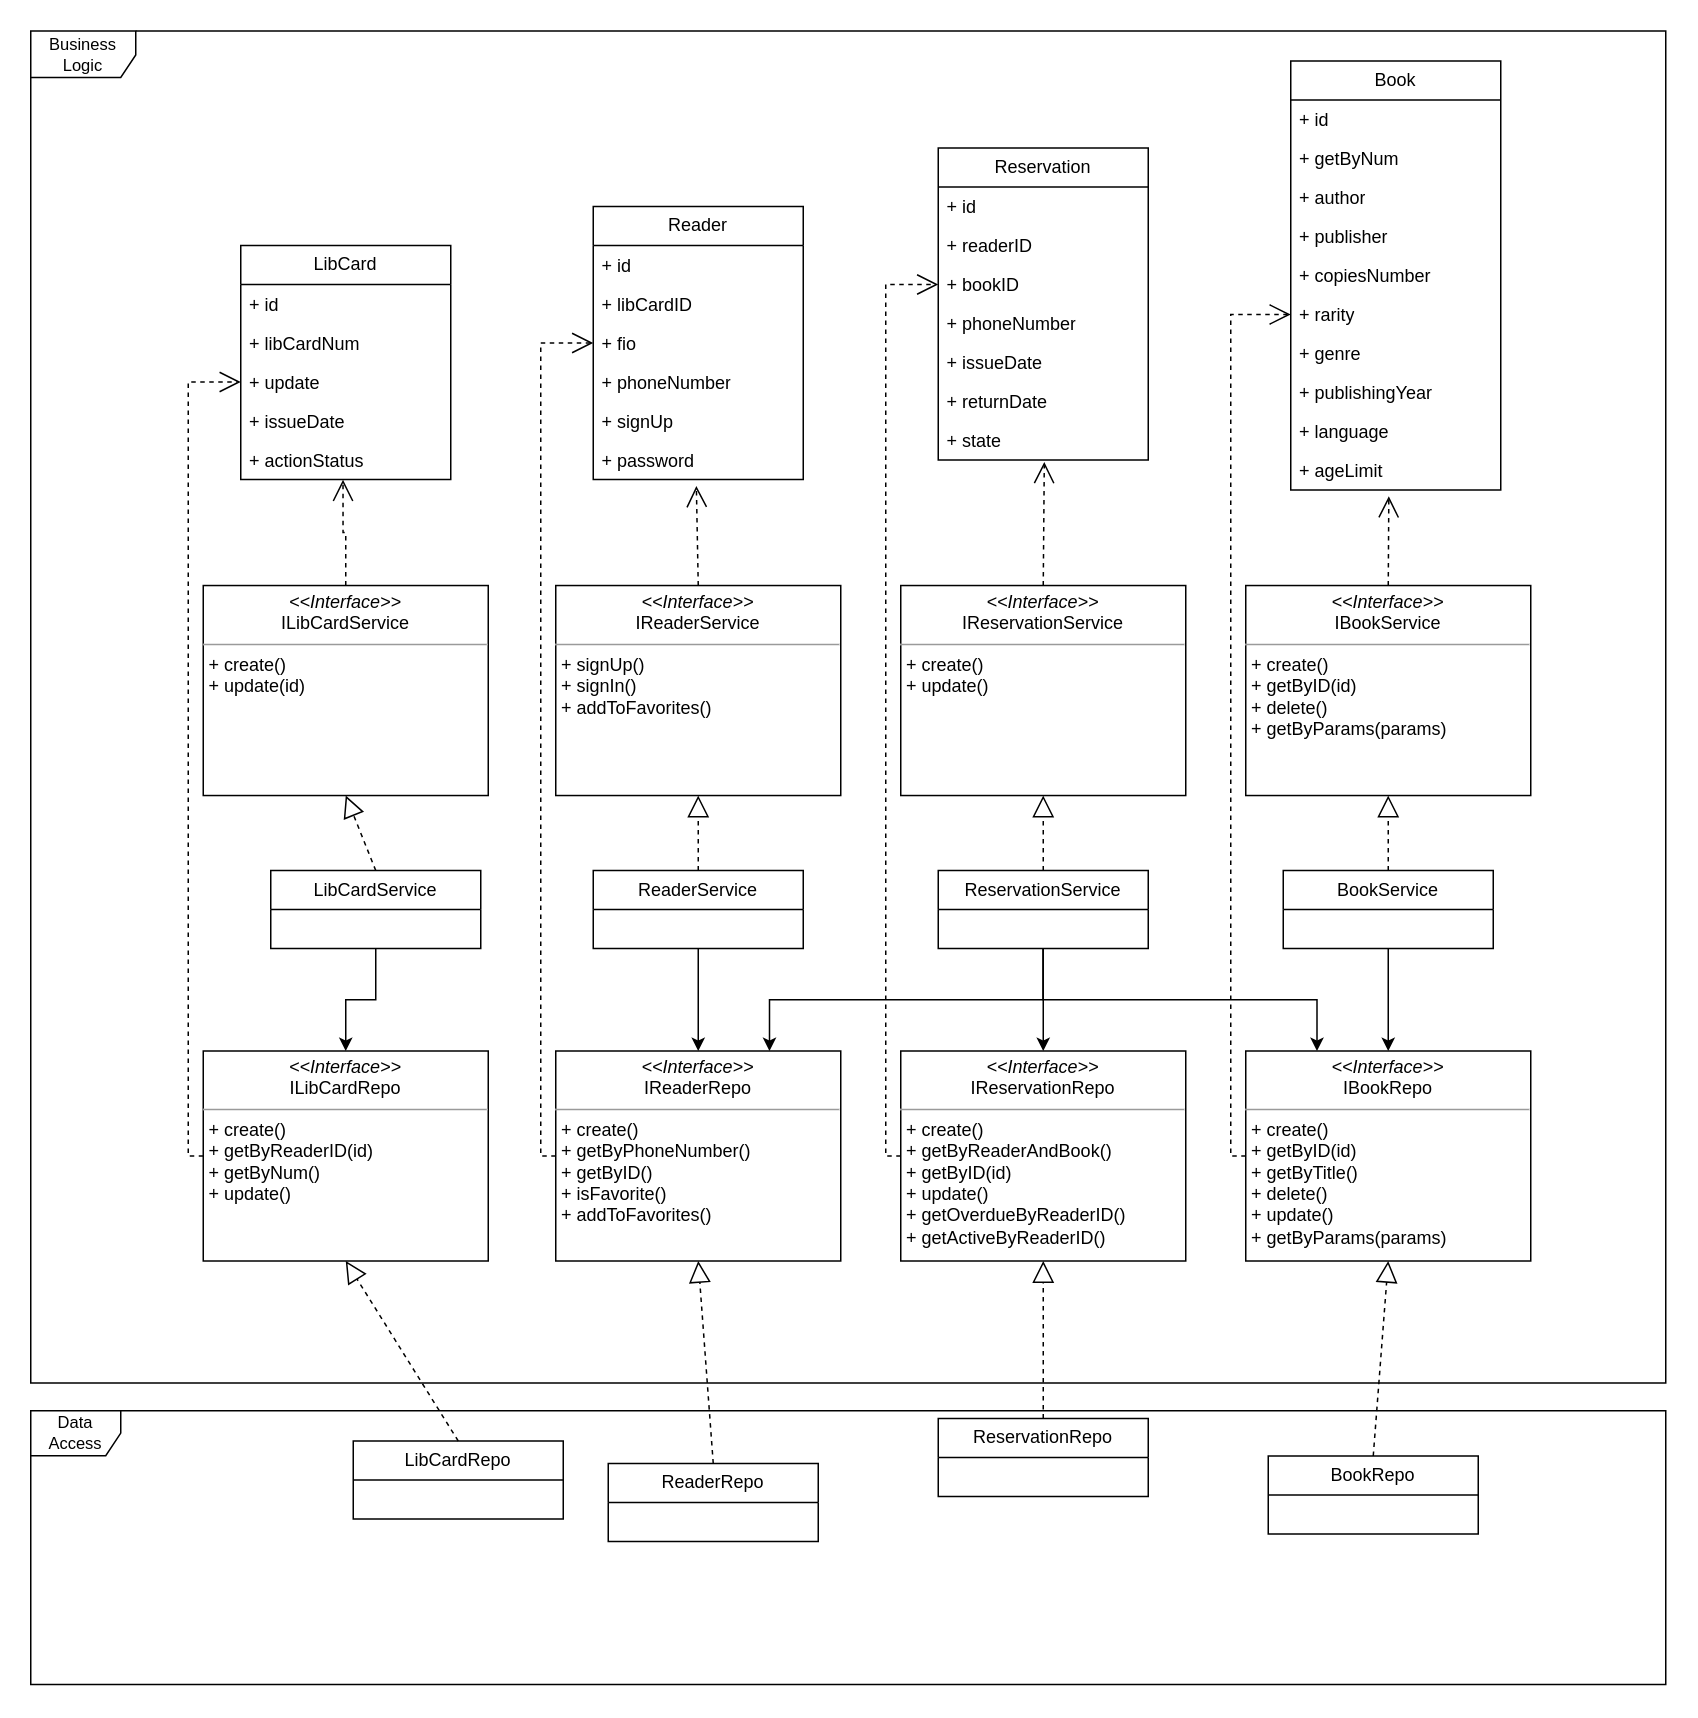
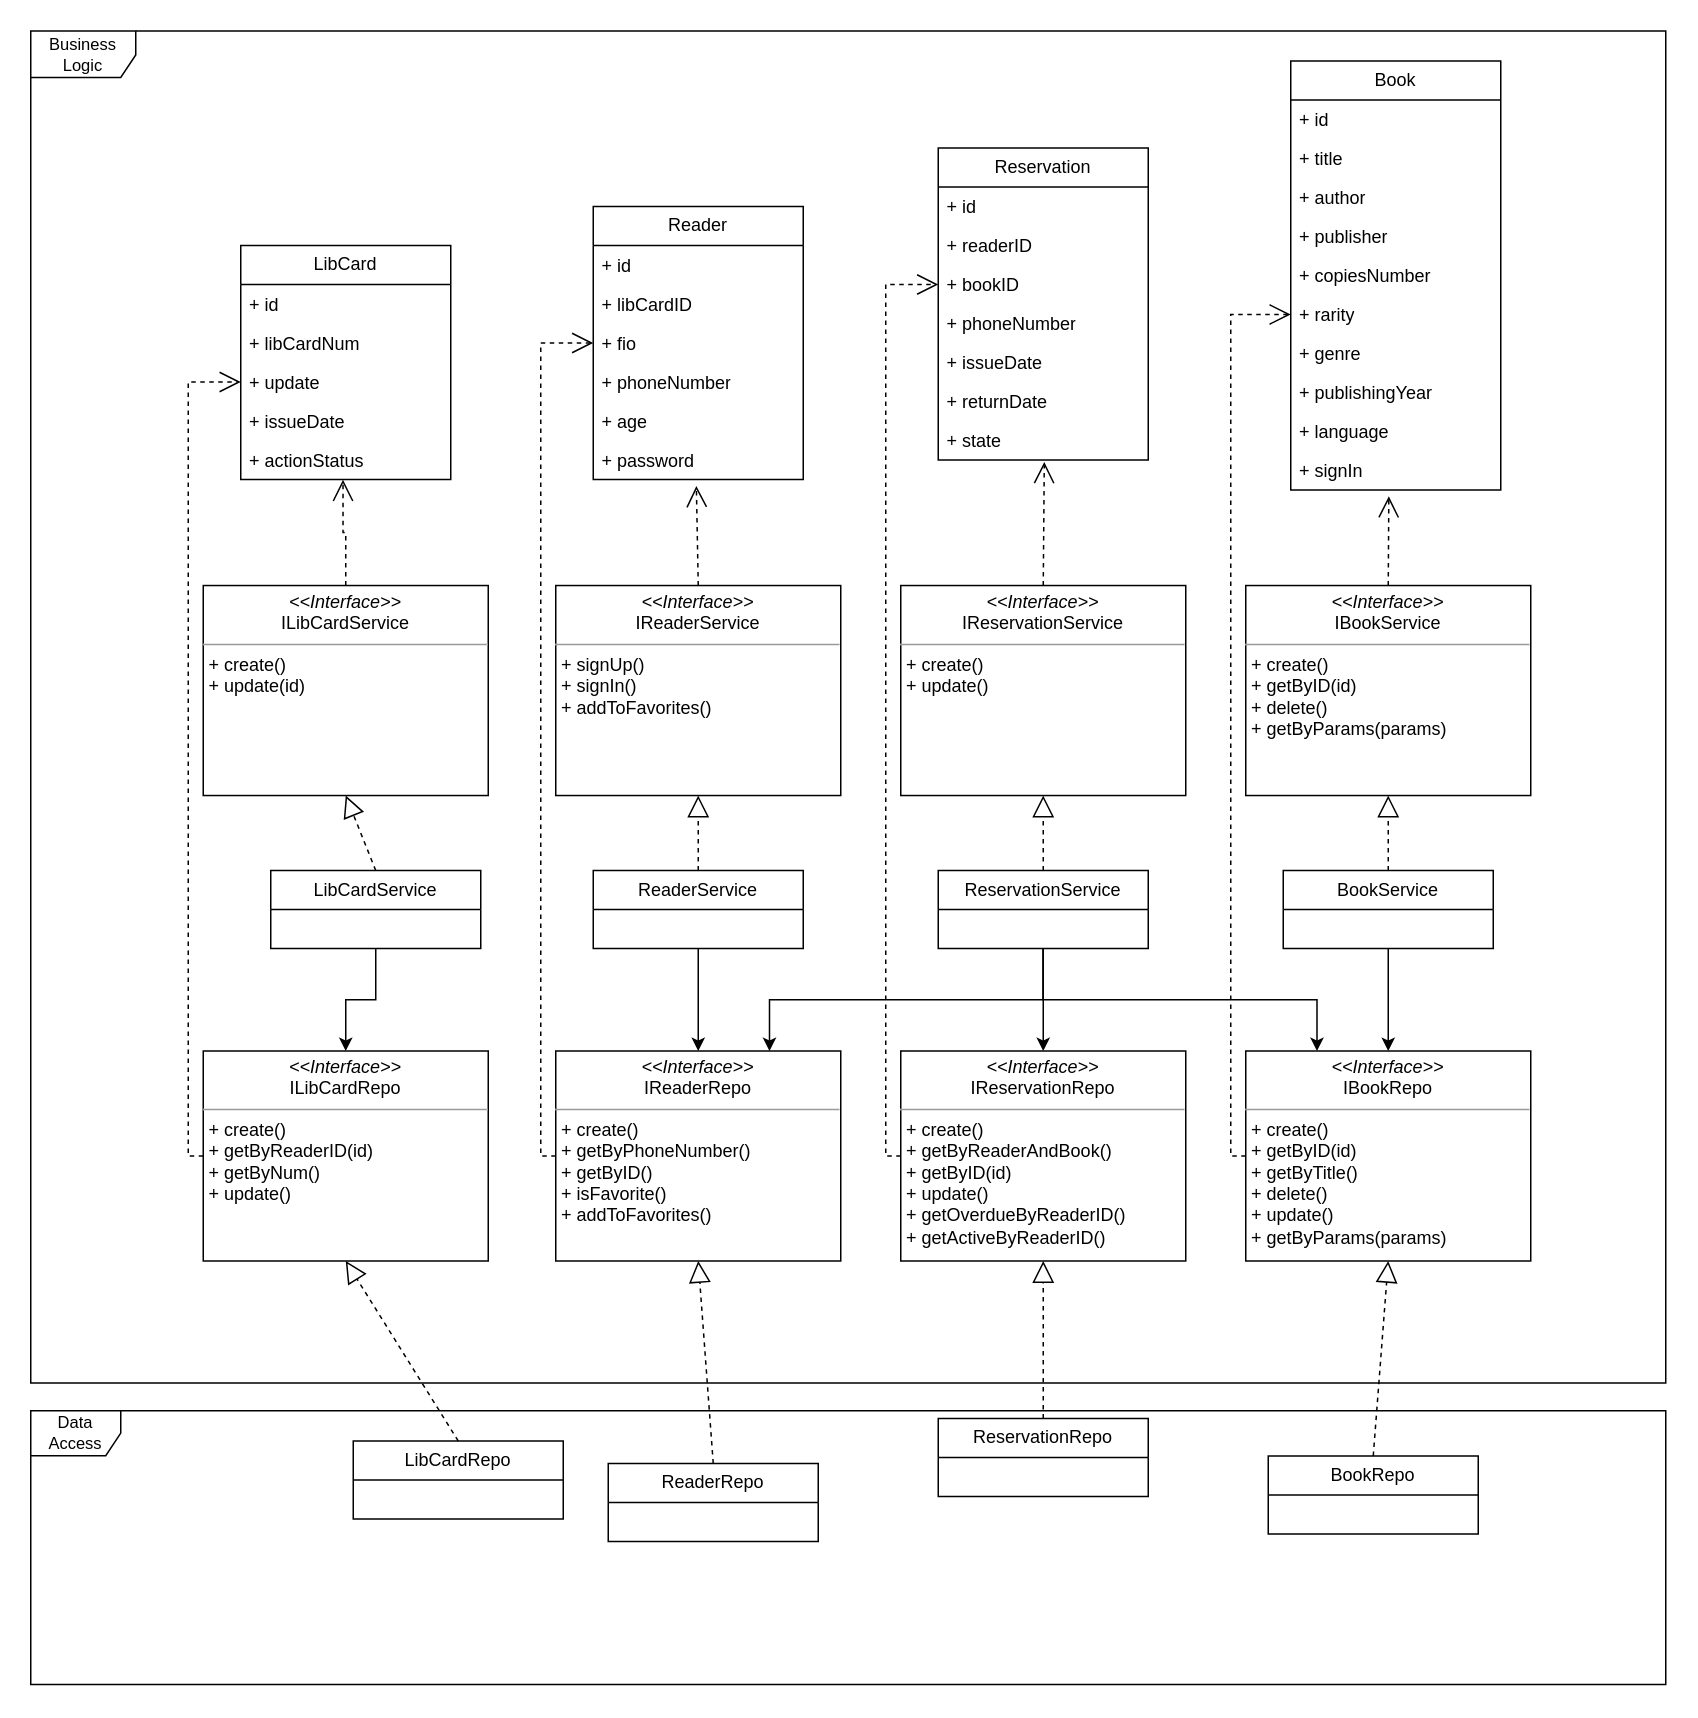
node "+ getByNum": label "+ getByNum" -> "+ title"
node "+ signUp": label "+ signUp" -> "+ age"
node "+ ageLimit": label "+ ageLimit" -> "+ signIn"
